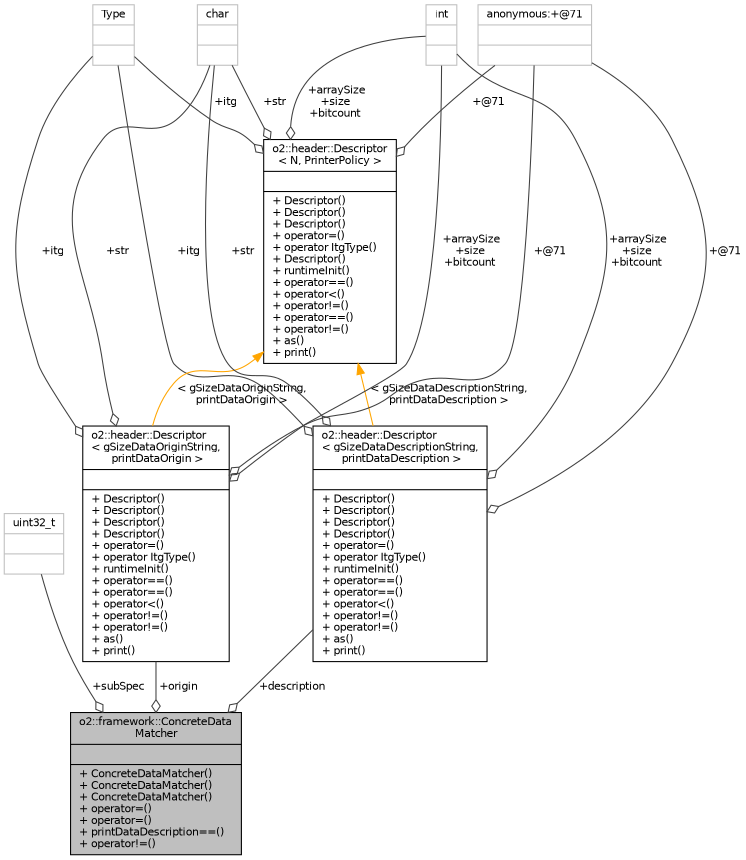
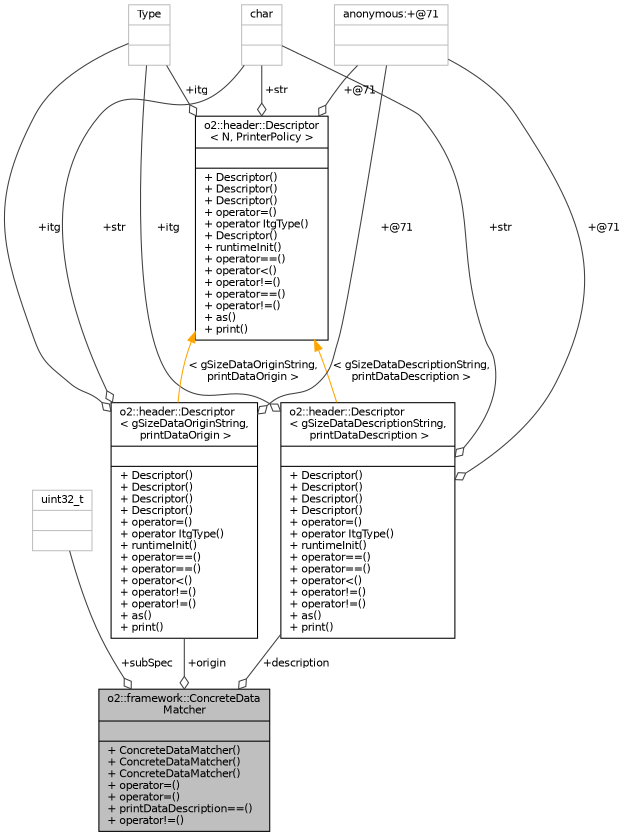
node "int": removed
